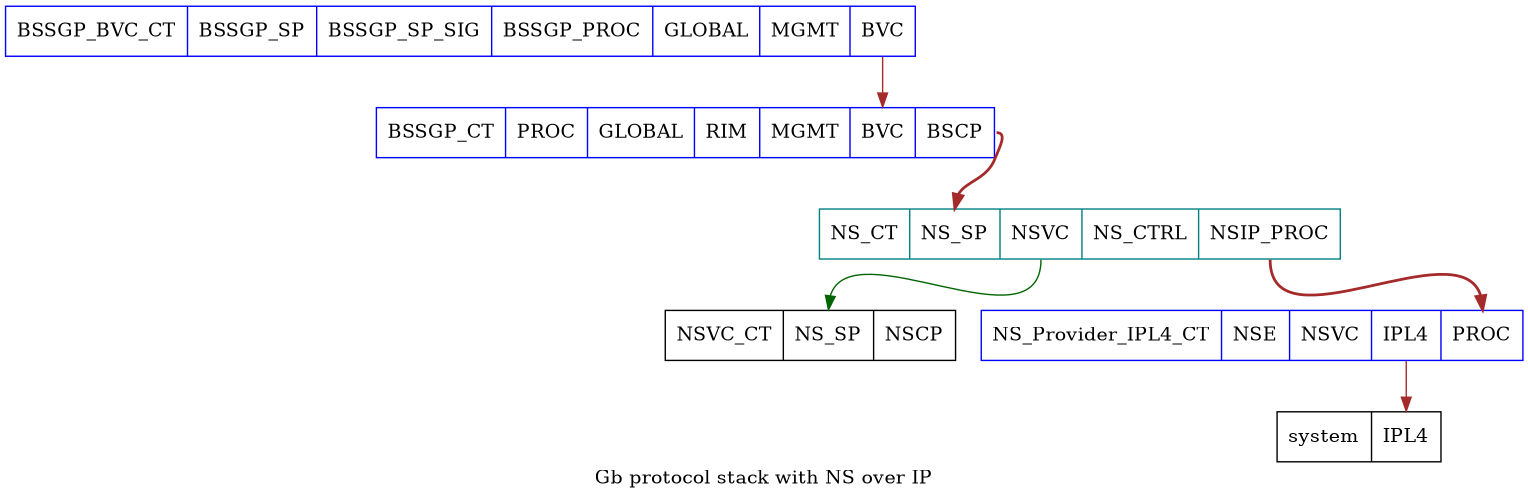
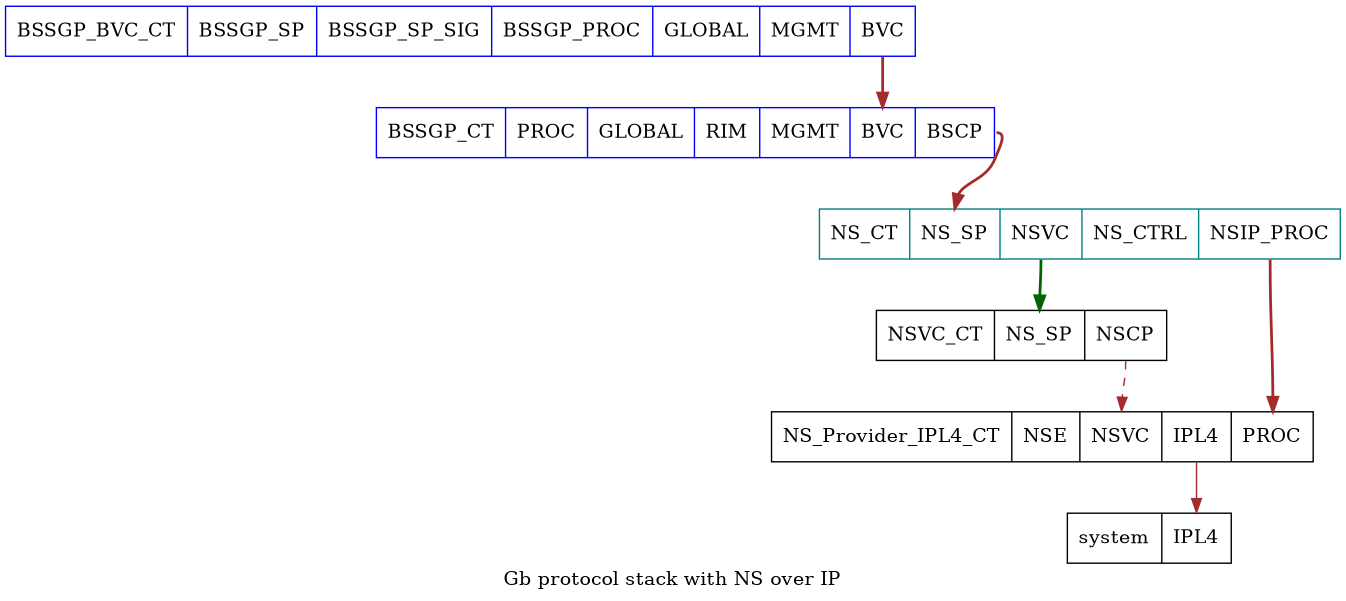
edge "BSSGP_BVC_CT" -> "BSSGP_CT": style solid -> bold
edge "NS_CT" -> "NSVC_CT": style solid -> bold
node "NS_Provider_IPL4_CT": color blue -> black
edge "NSVC_CT" -> "NS_Provider_IPL4_CT": added
